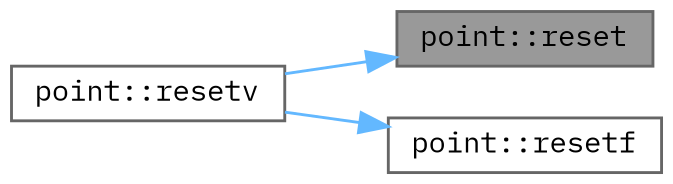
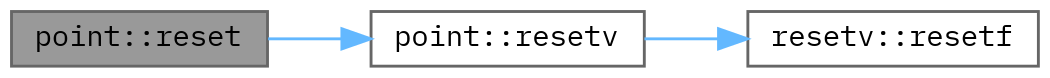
edge "point::resetv" -> "point::reset": reversed
node "point::resetf": label "point::resetf" -> "resetv::resetf"
